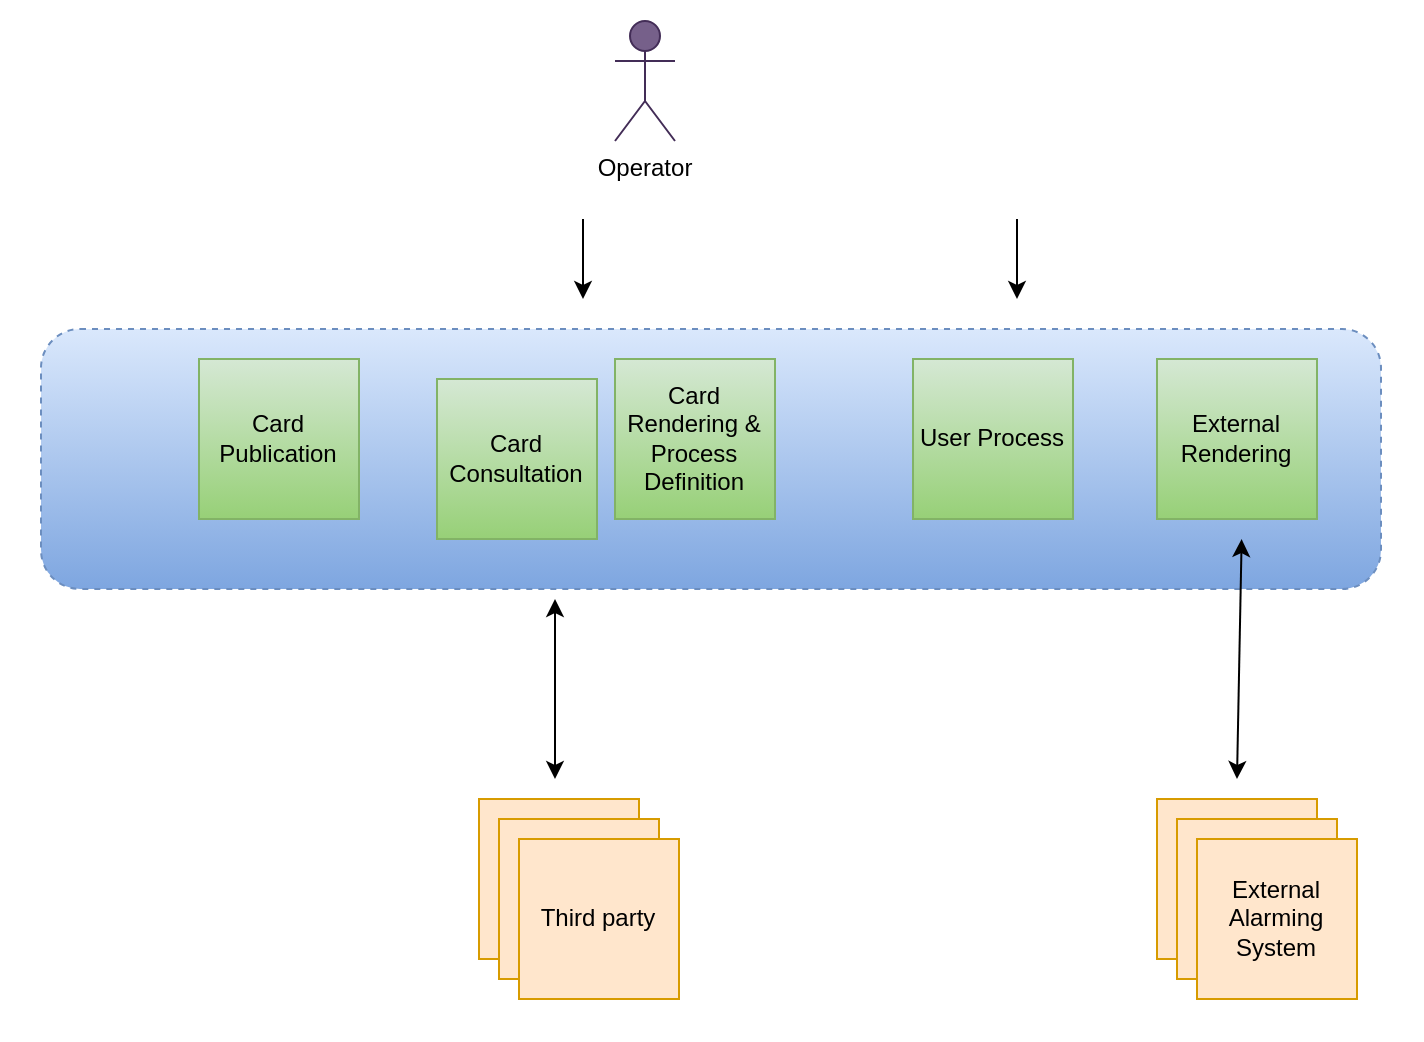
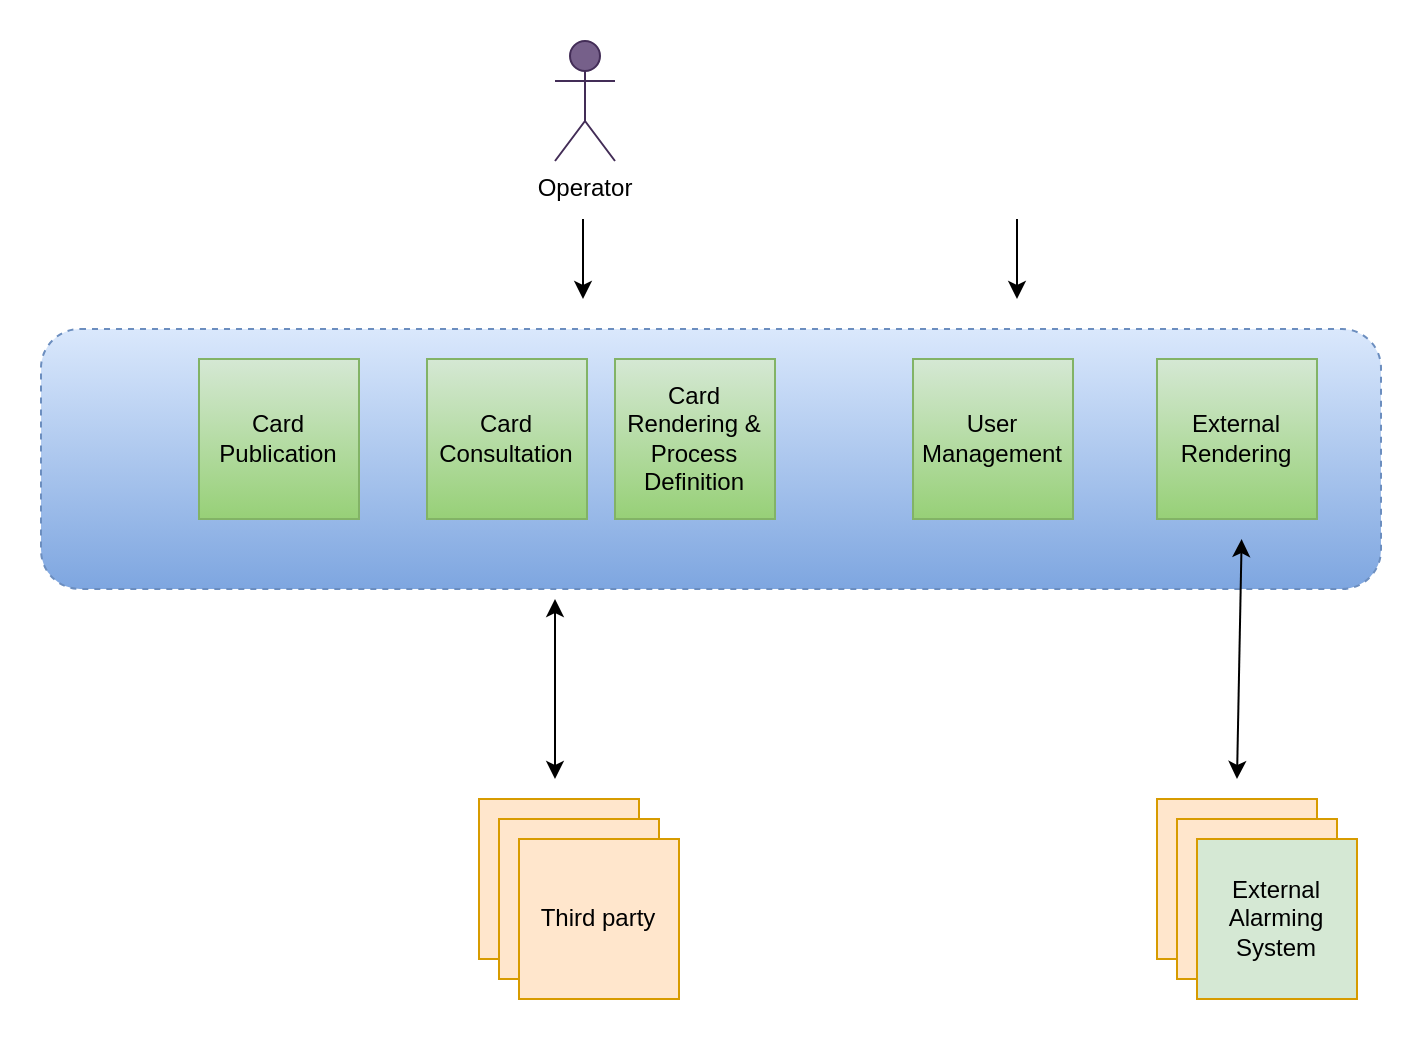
node "Operator": moved (645, 81) -> (585, 101)
node "User Process": label "User Process" -> "User Management"
node "Card Consultation": moved (517, 459) -> (507, 439)
node "External Alarming System": fillcolor #ffe6cc -> #d5e8d4
